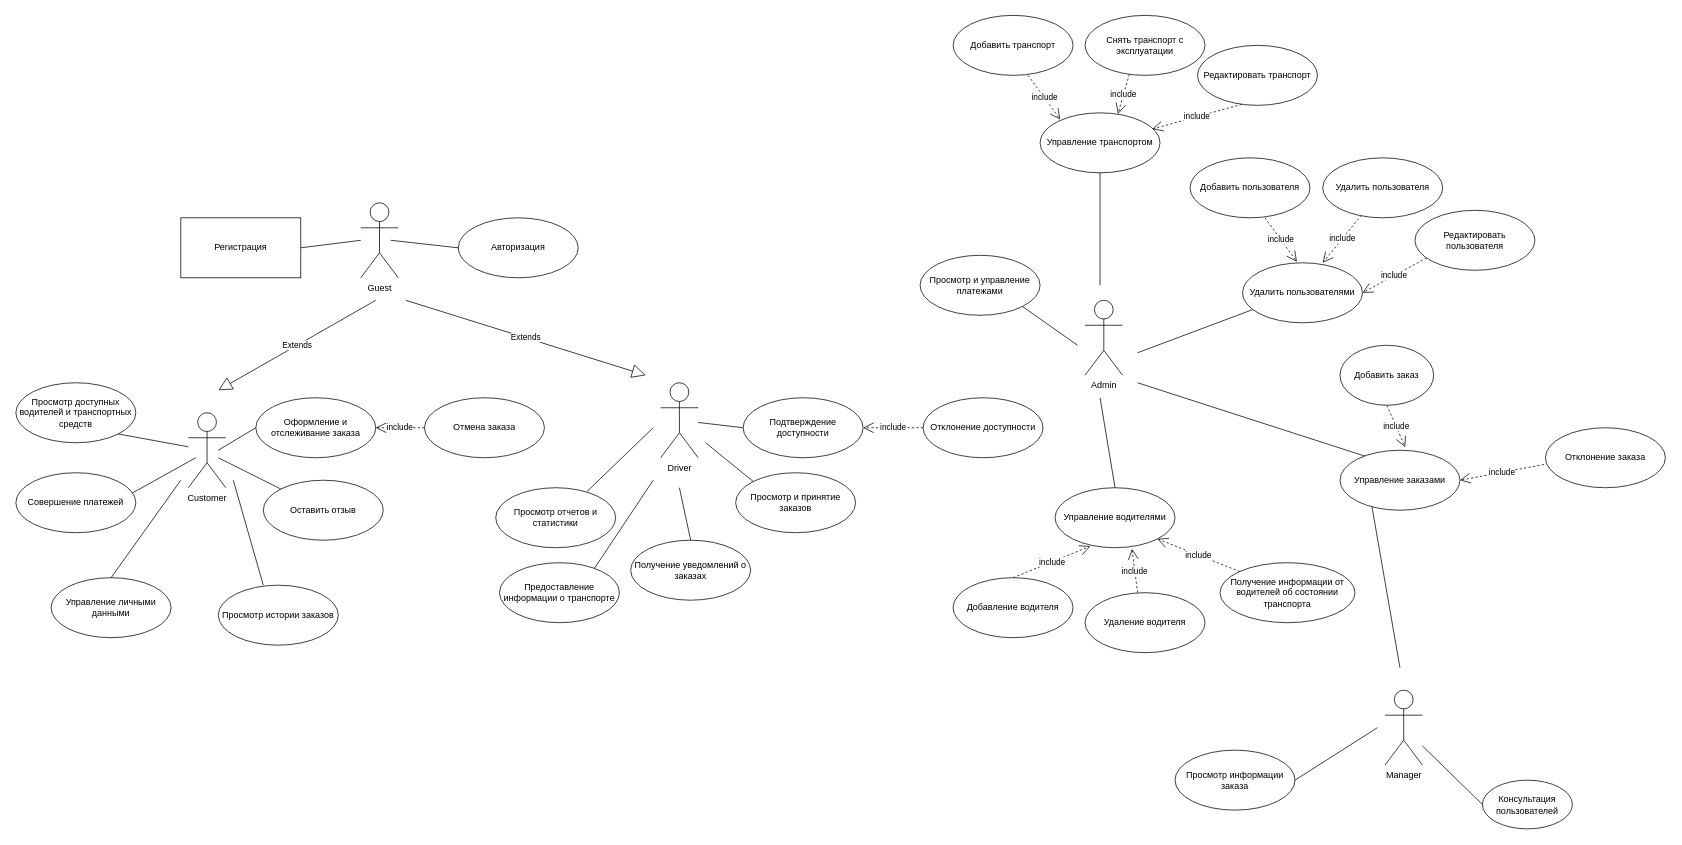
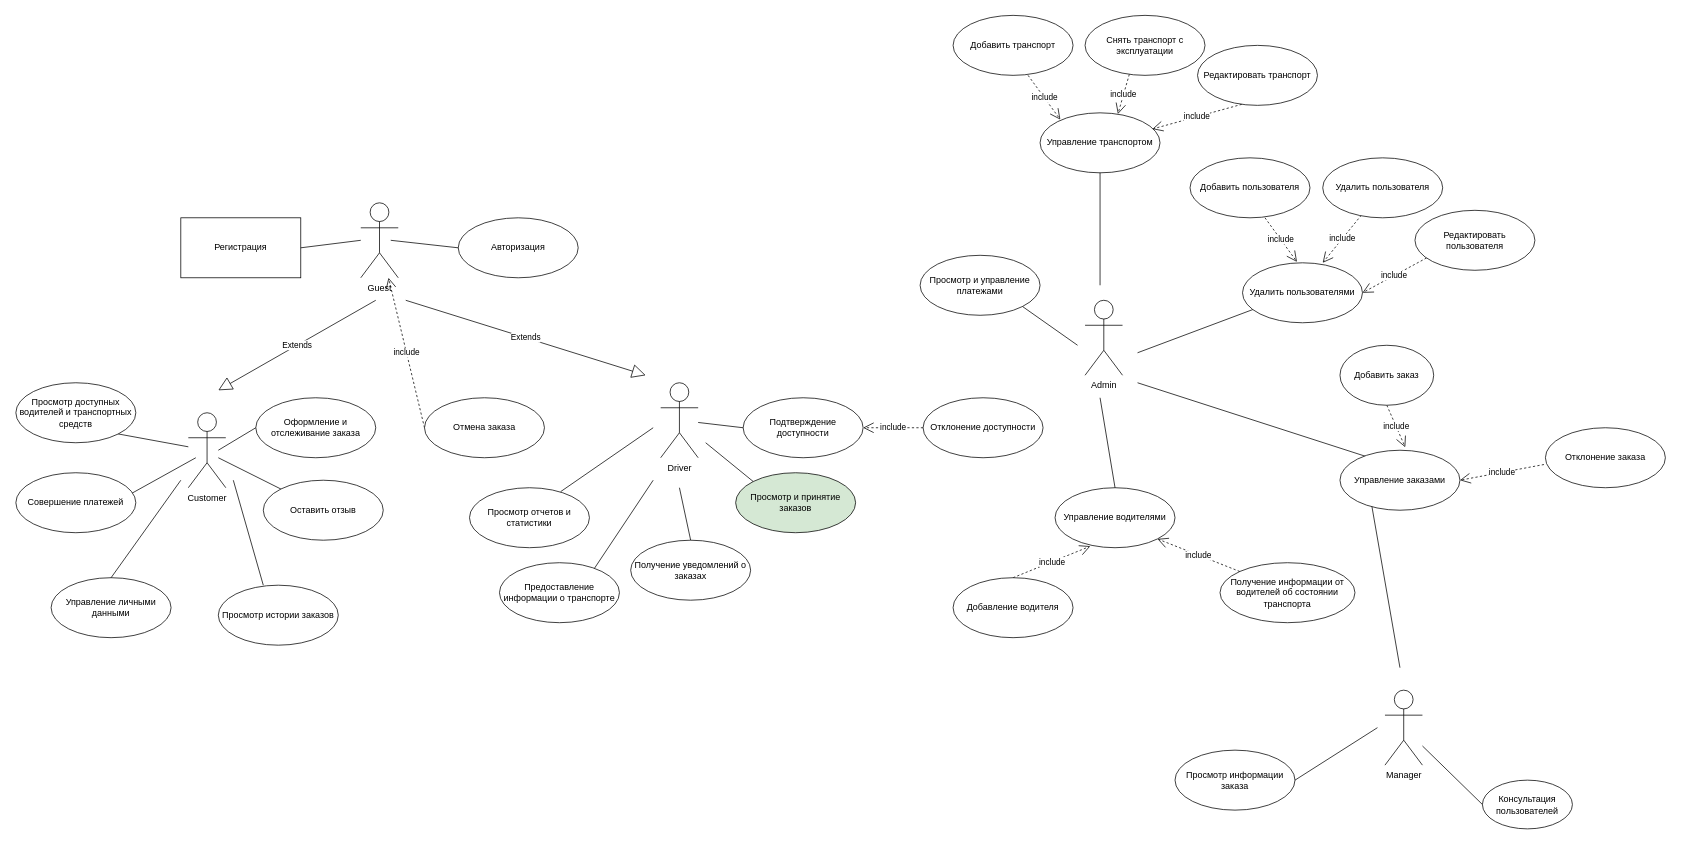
edge "Отмена заказа" -> "Оформление и отслеживание заказа": now "Отмена заказа" -> "Guest"
node "Просмотр и принятие заказов": fillcolor #ffffff -> #d5e8d4
node "Просмотр отчетов и статистики": moved (555, 518) -> (529, 518)
edge "Удаление водителя" -> "Управление водителями": removed, label "include"
node "Удаление водителя": removed
